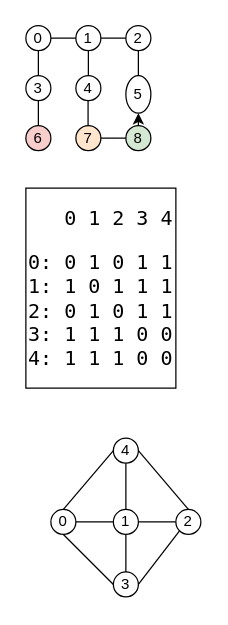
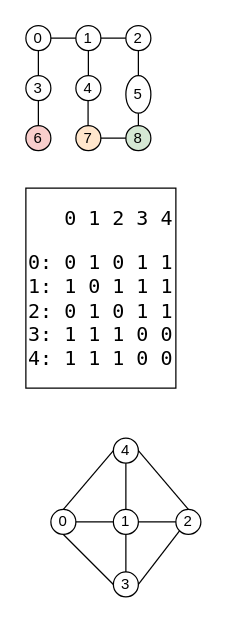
edge "8" -> "5": arrowhead classic -> none
